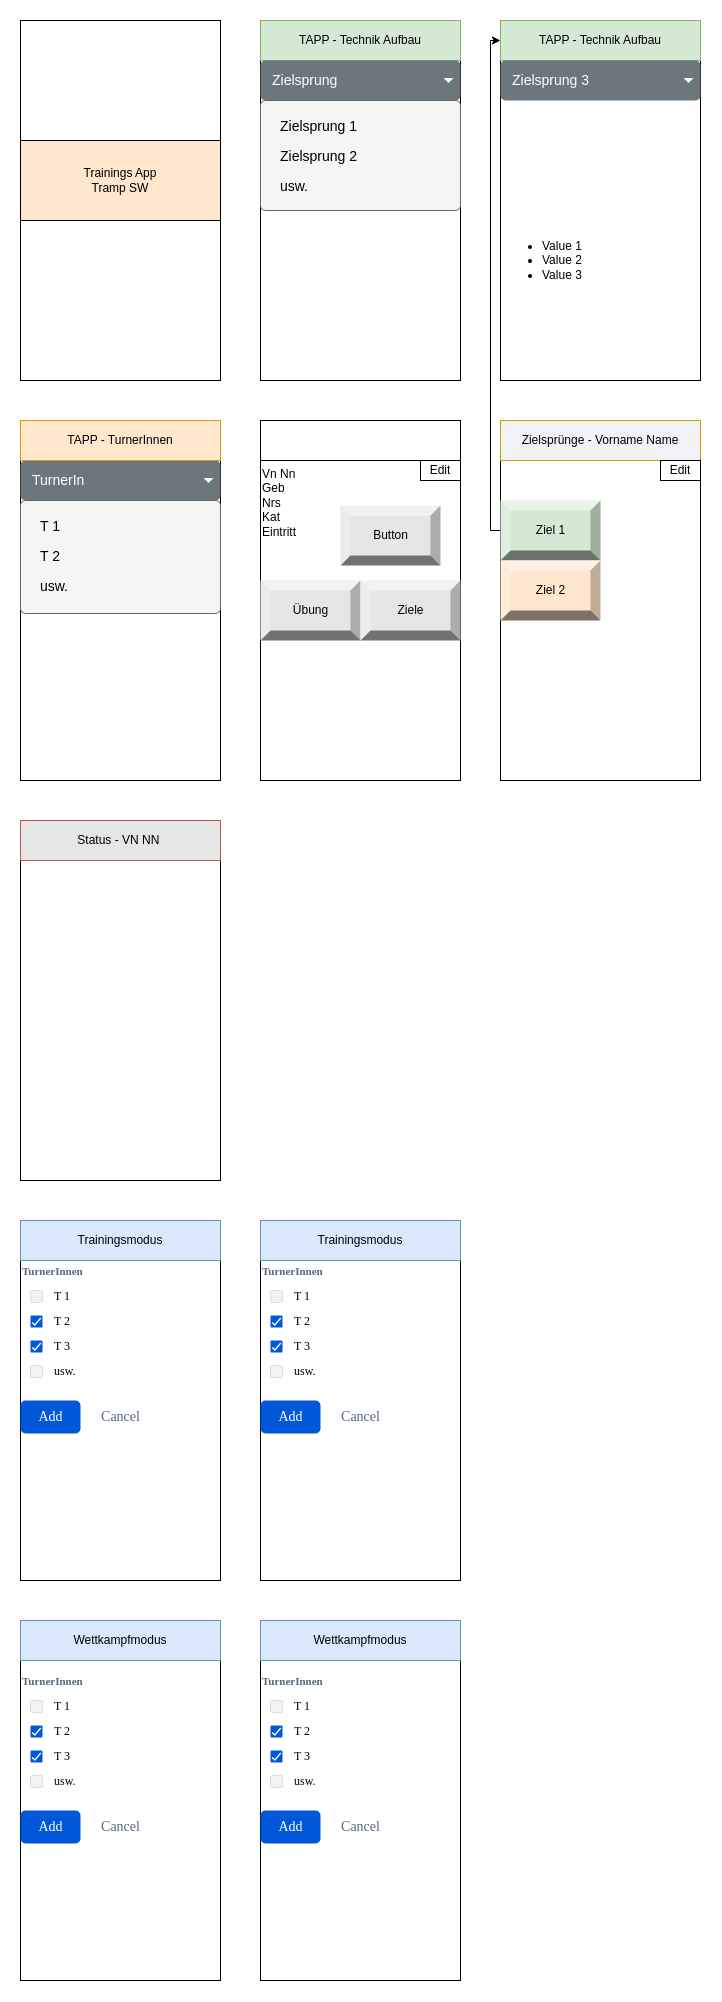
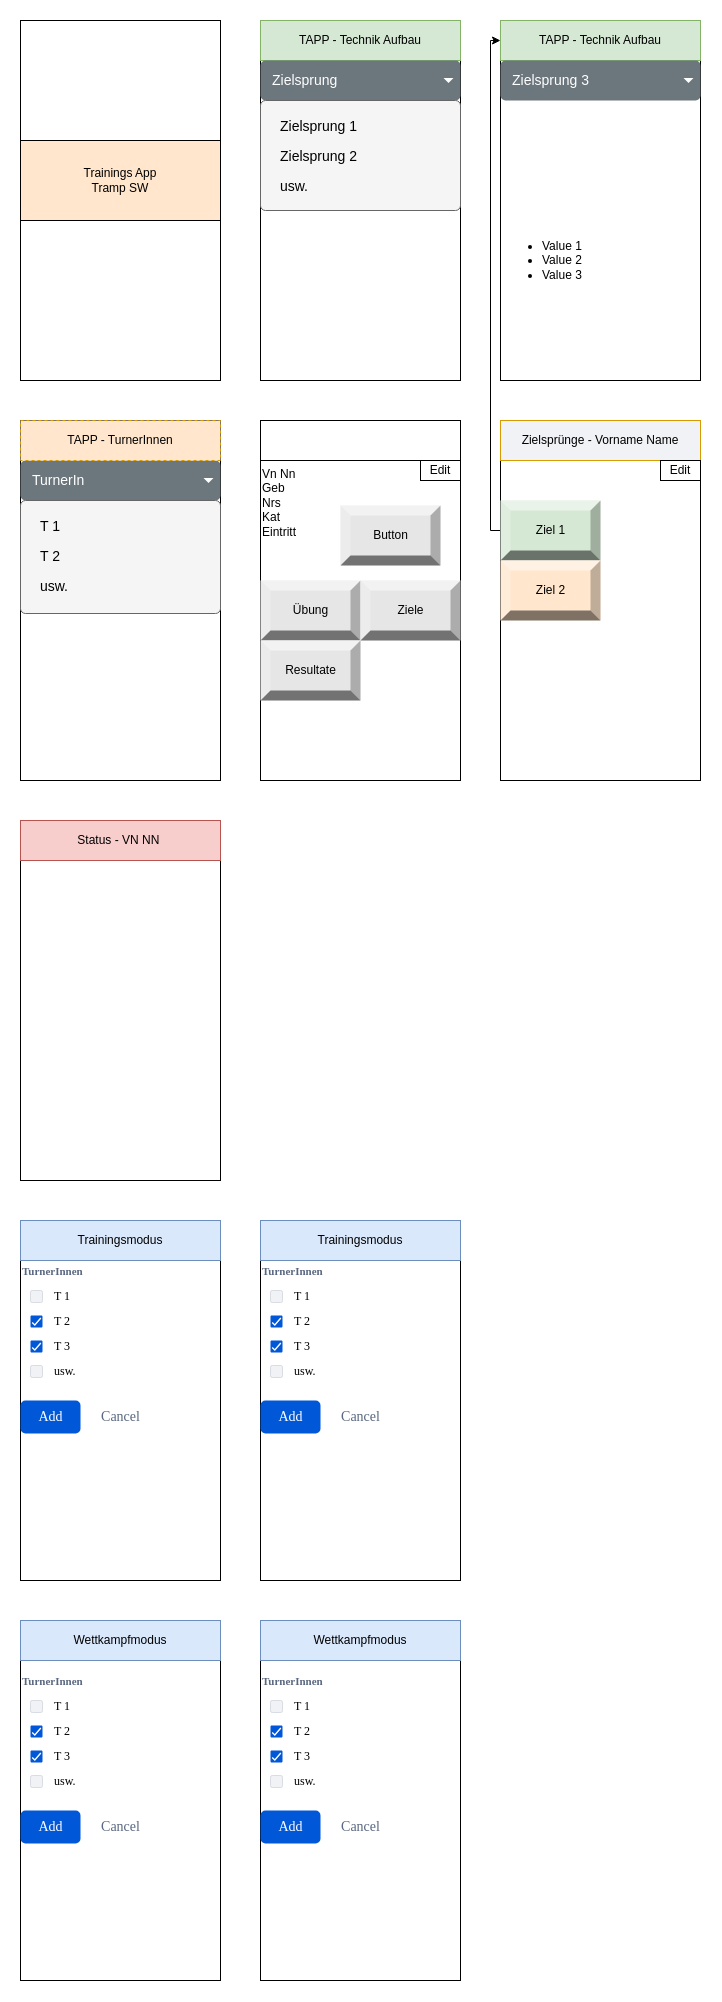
node "TAPP - TurnerInnen": style solid -> dashed
node "Resultate": added
node "Status - VN NN": fillcolor #e6e6e6 -> #f8cecc
